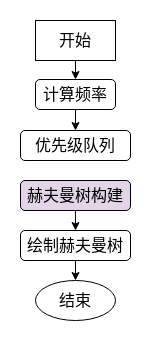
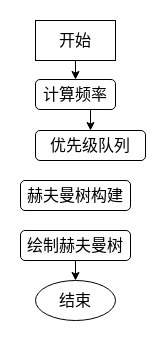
node "优先级队列": moved (76, 146) -> (91, 146)
node "赫夫曼树构建": fillcolor #e1d5e7 -> #ffffff
edge "赫夫曼树构建" -> "绘制赫夫曼树": removed
